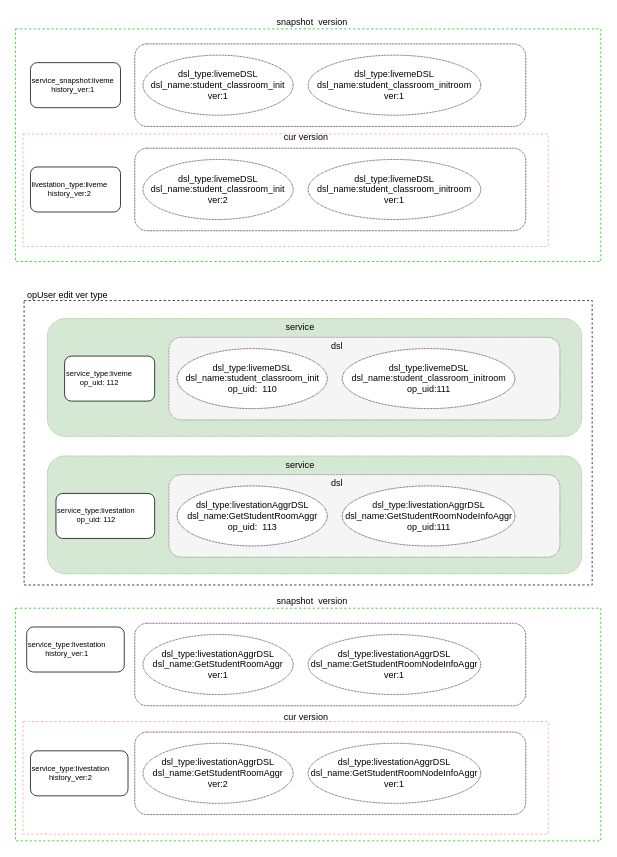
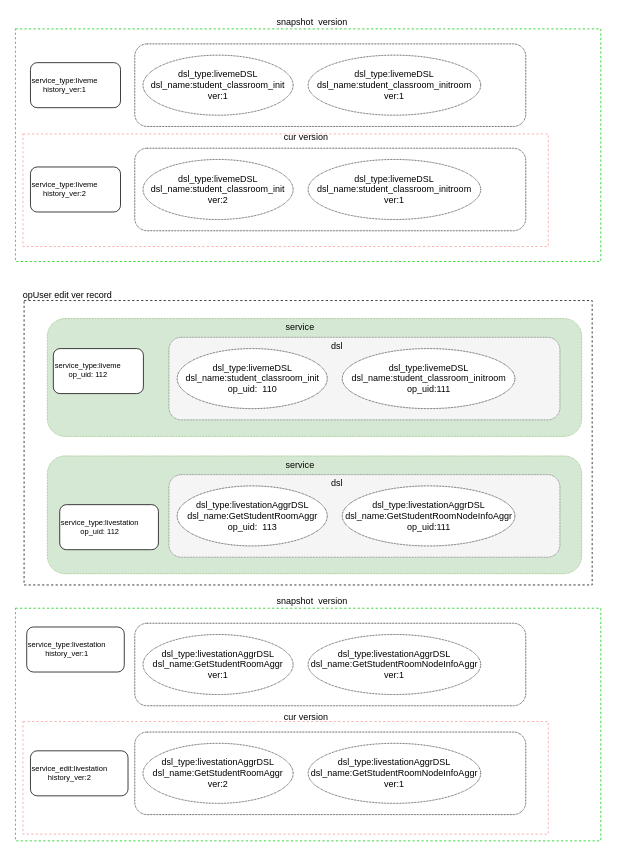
node "service_snapshot:liveme history_ver:1": label "service_snapshot:liveme history_ver:1" -> "service_type:liveme history_ver:1"
node "livestation_type:liveme history_ver:2": label "livestation_type:liveme history_ver:2" -> "service_type:liveme history_ver:2"
node "opUser edit ver type": label "opUser edit ver type" -> "opUser edit ver record"
node "service_type:liveme op_uid: 112": moved (110, 378) -> (98, 371)
node "service_type:livestation op_uid: 112": moved (105, 516) -> (109, 527)
node "service_type:livestation history_ver:2": label "service_type:livestation history_ver:2" -> "service_edit:livestation history_ver:2"
